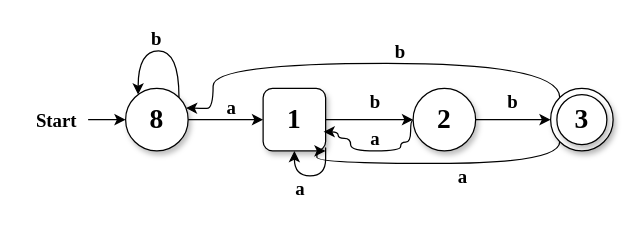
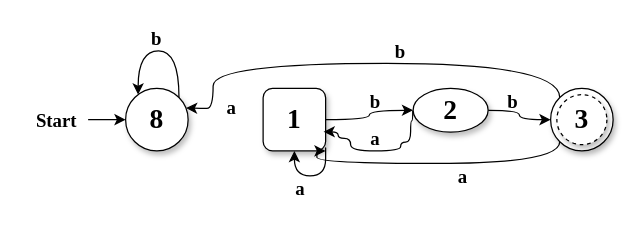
edge "8" -> "1": removed
node "2": size 63x63 -> 75x44
node "3": style solid -> dashed
